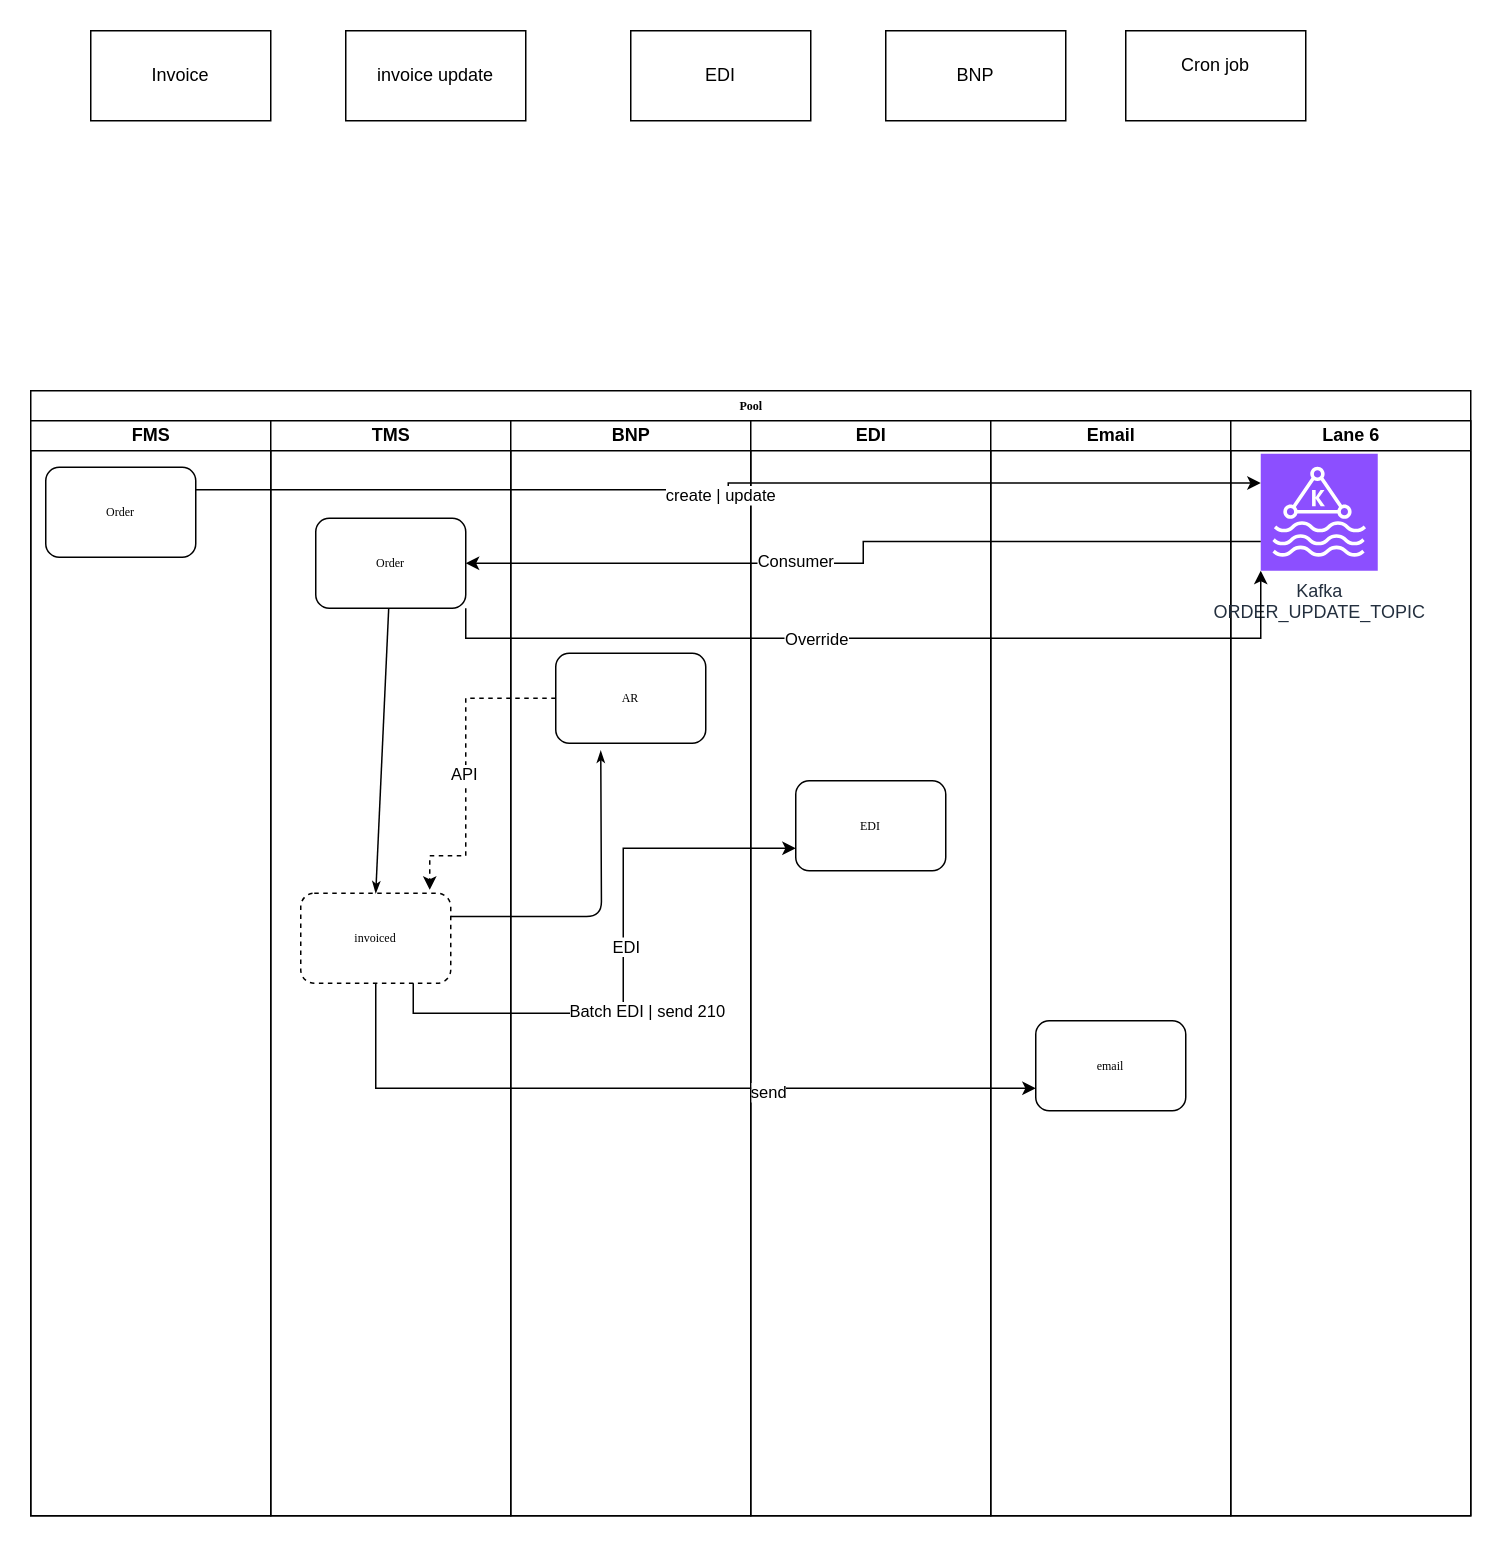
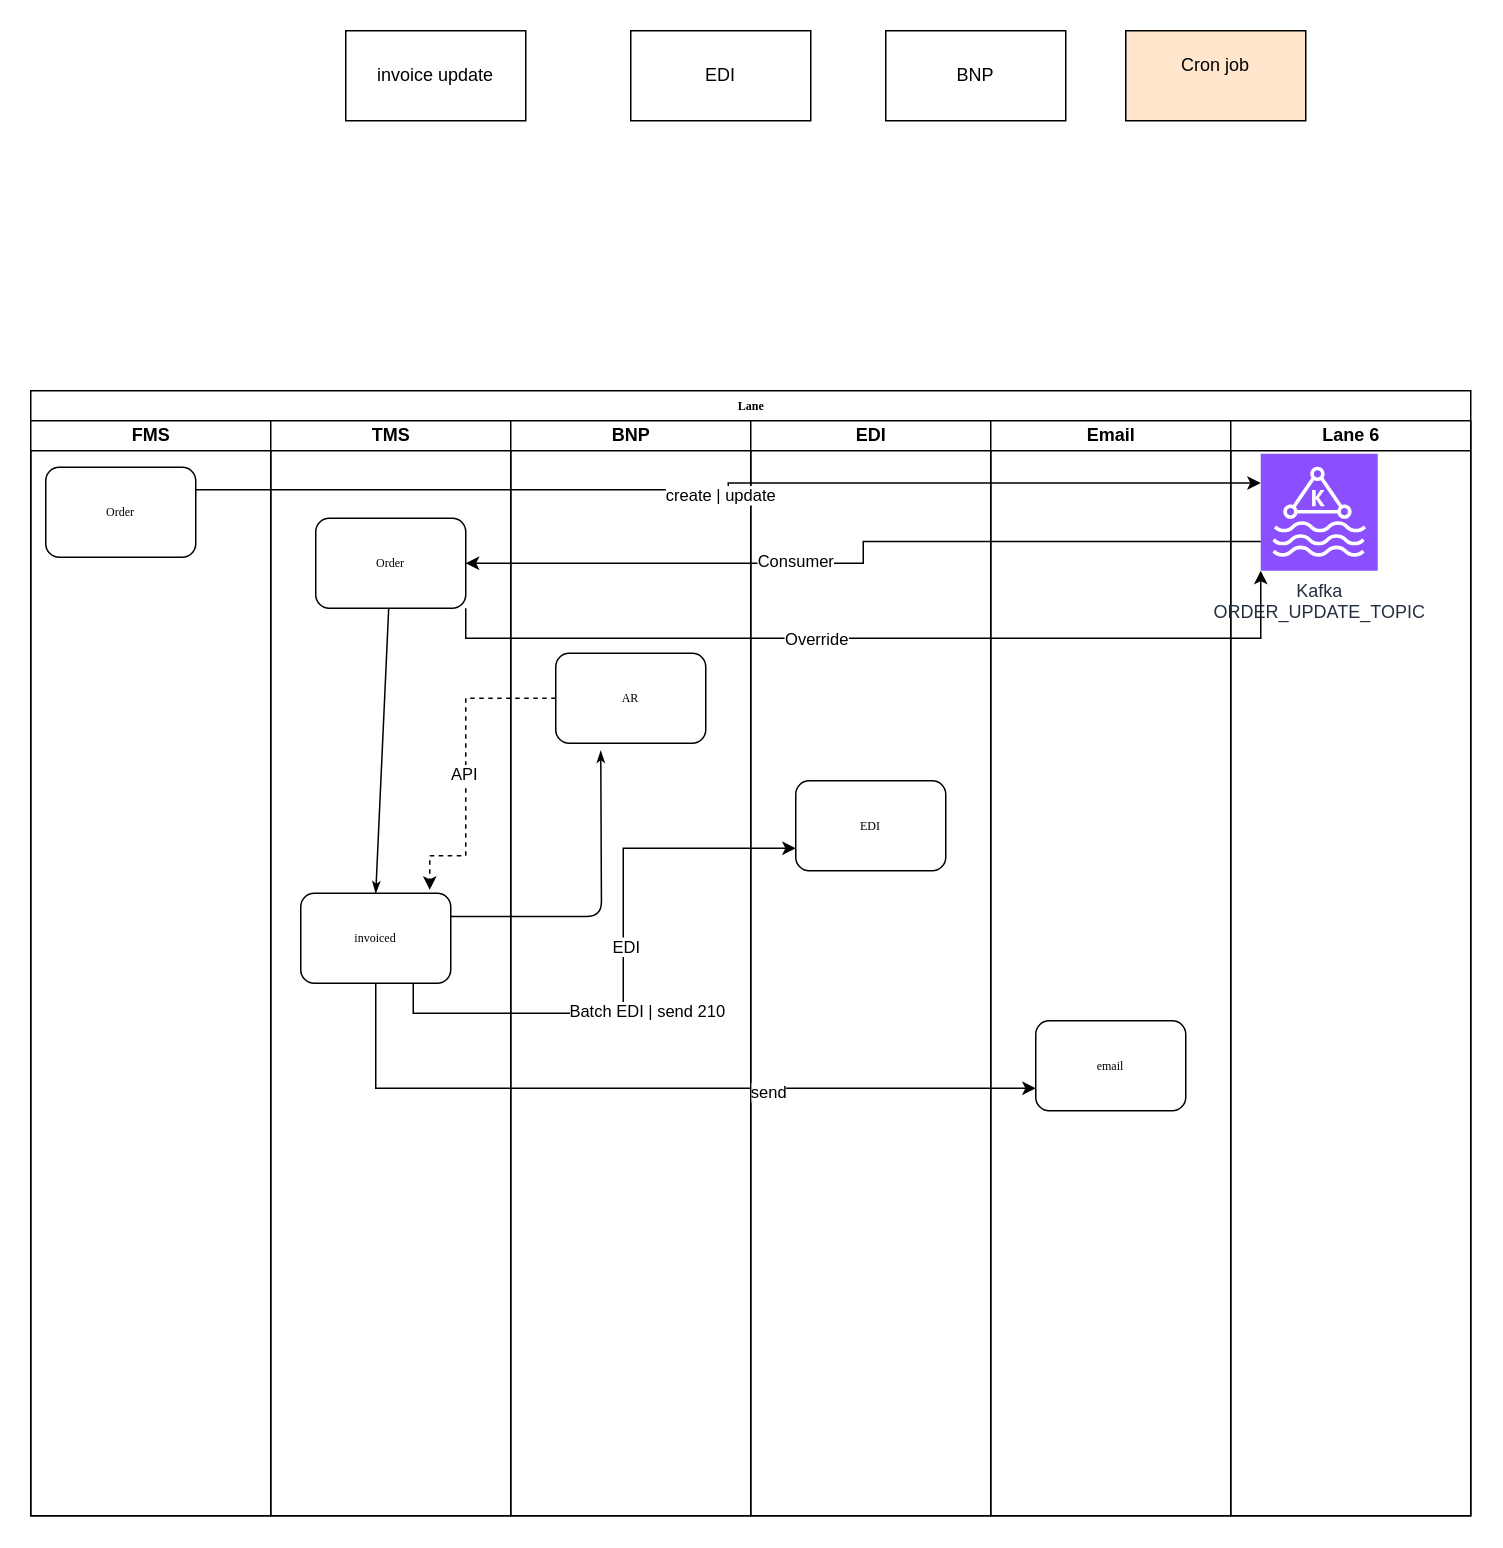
node "Invoice": removed
node "Cron job": fillcolor #ffffff -> #ffe6cc
node "Pool": label "Pool" -> "Lane"
node "invoiced": style dashed -> solid
